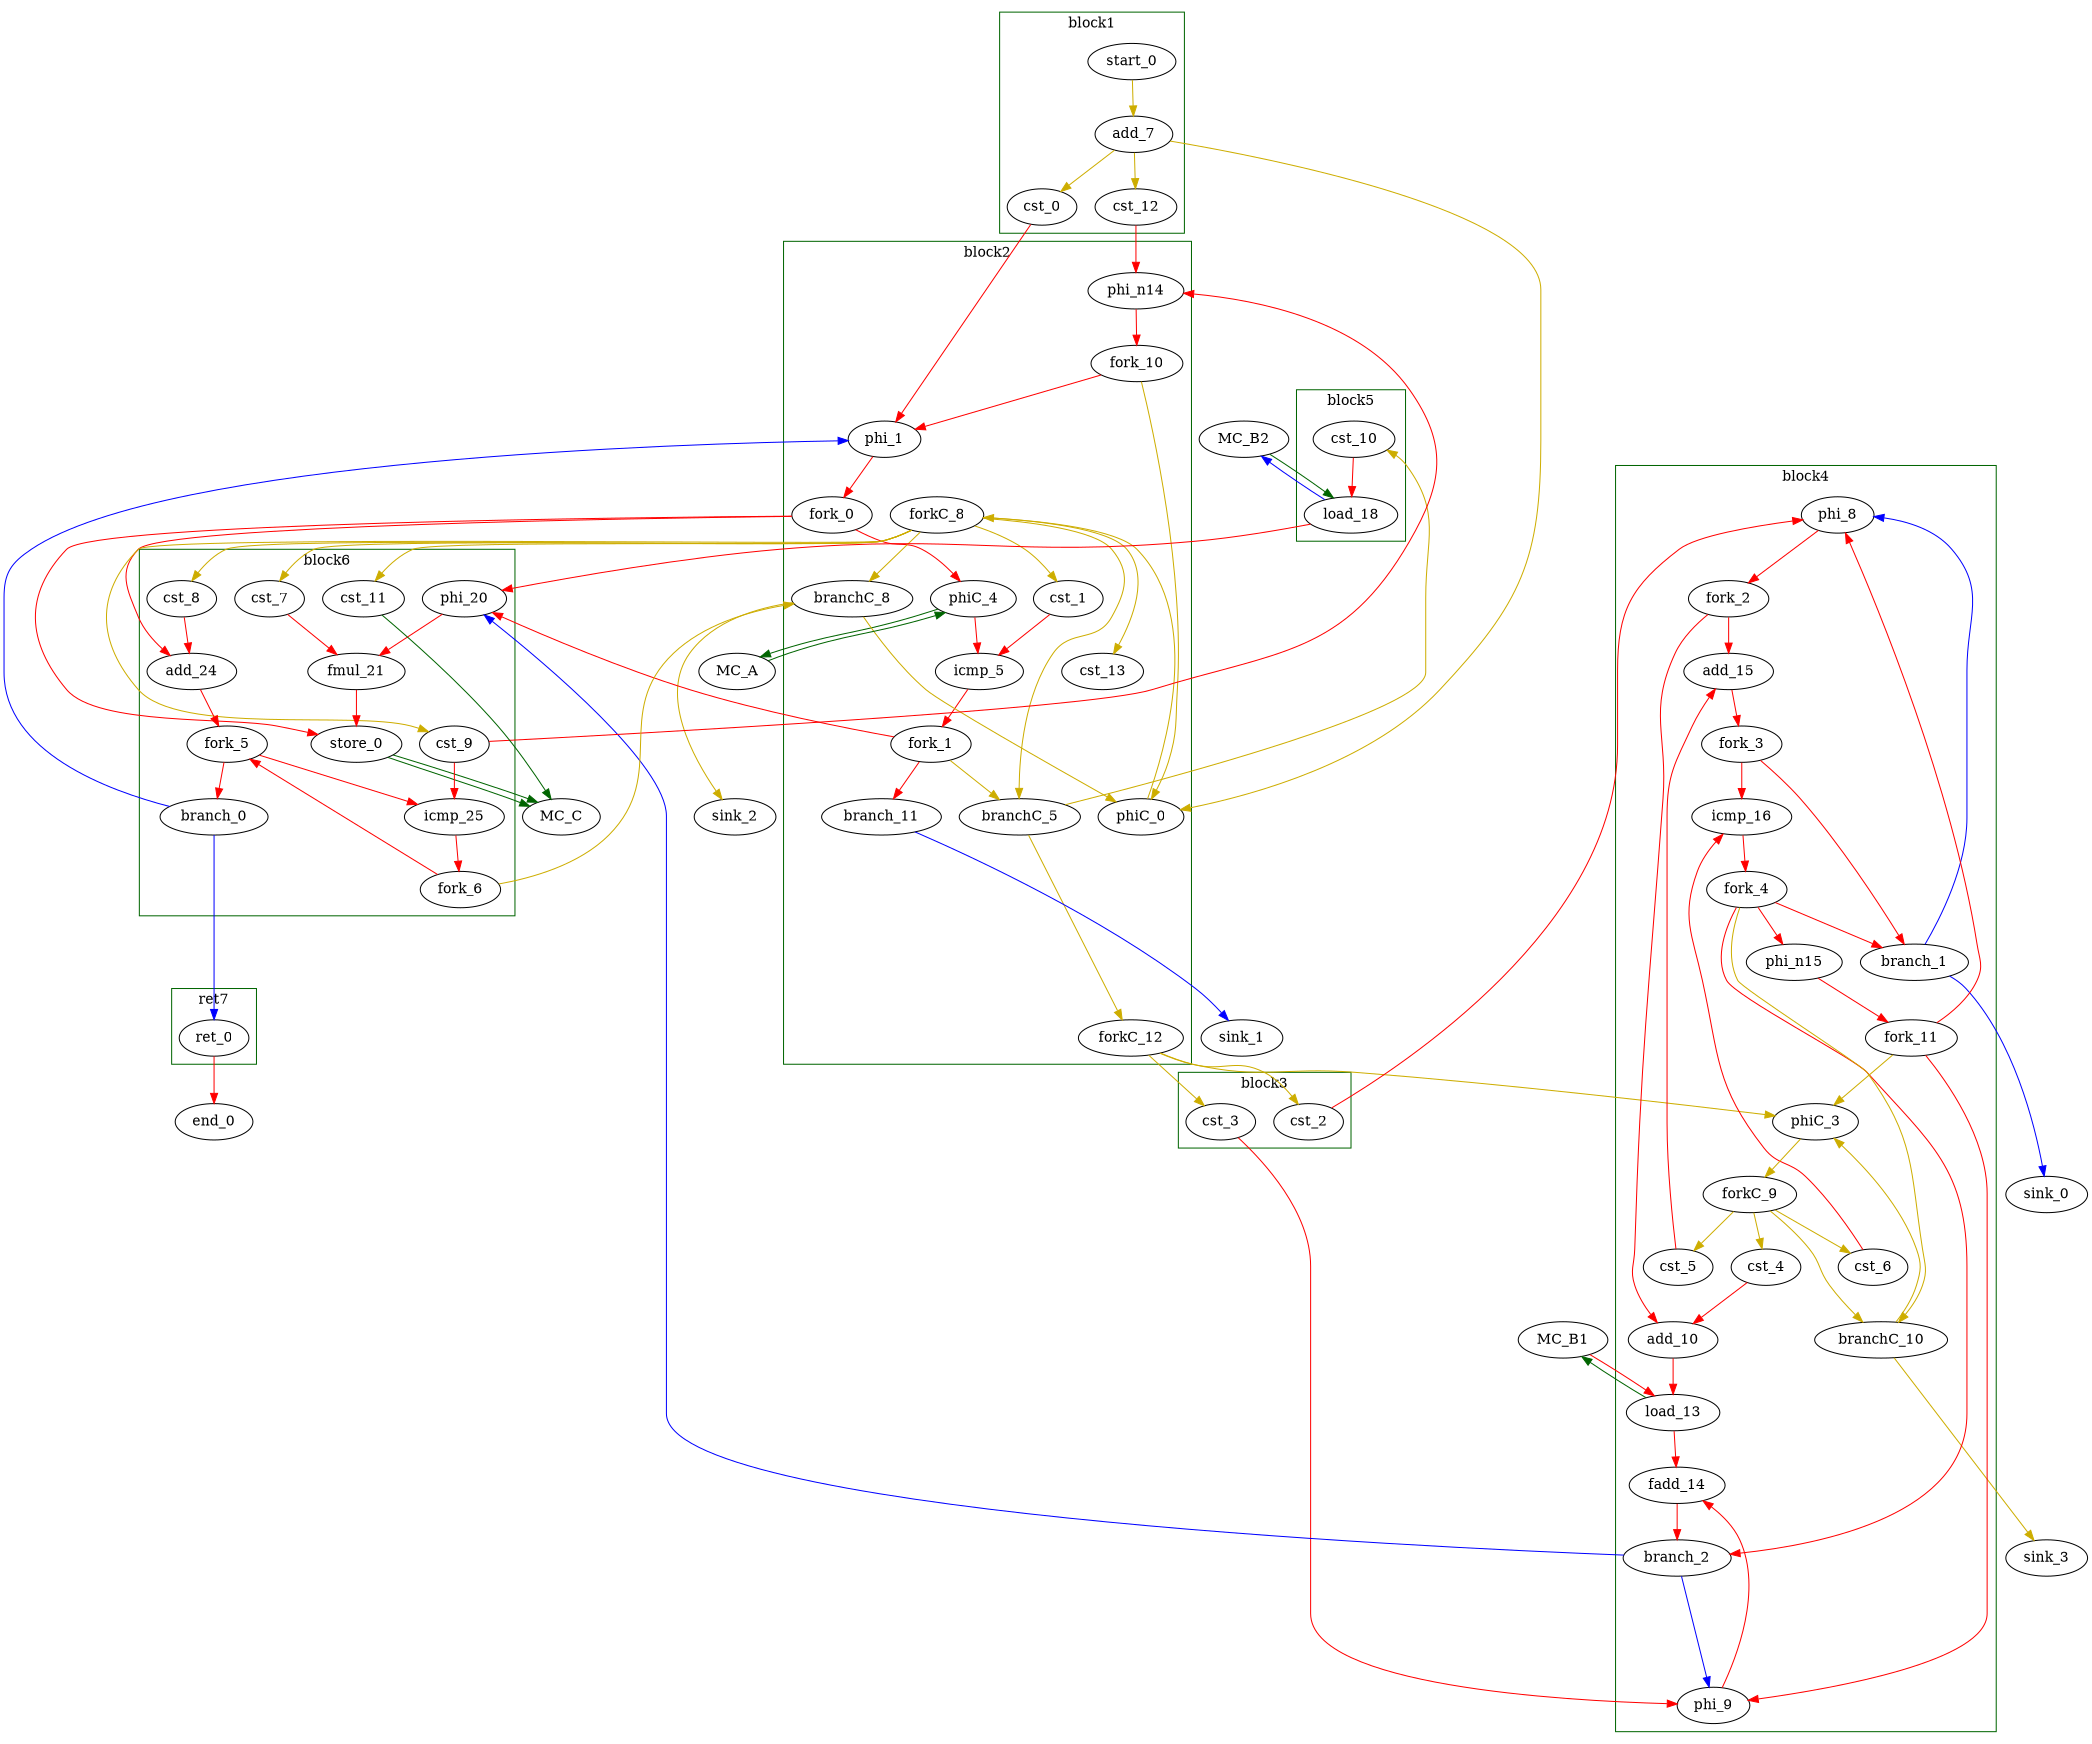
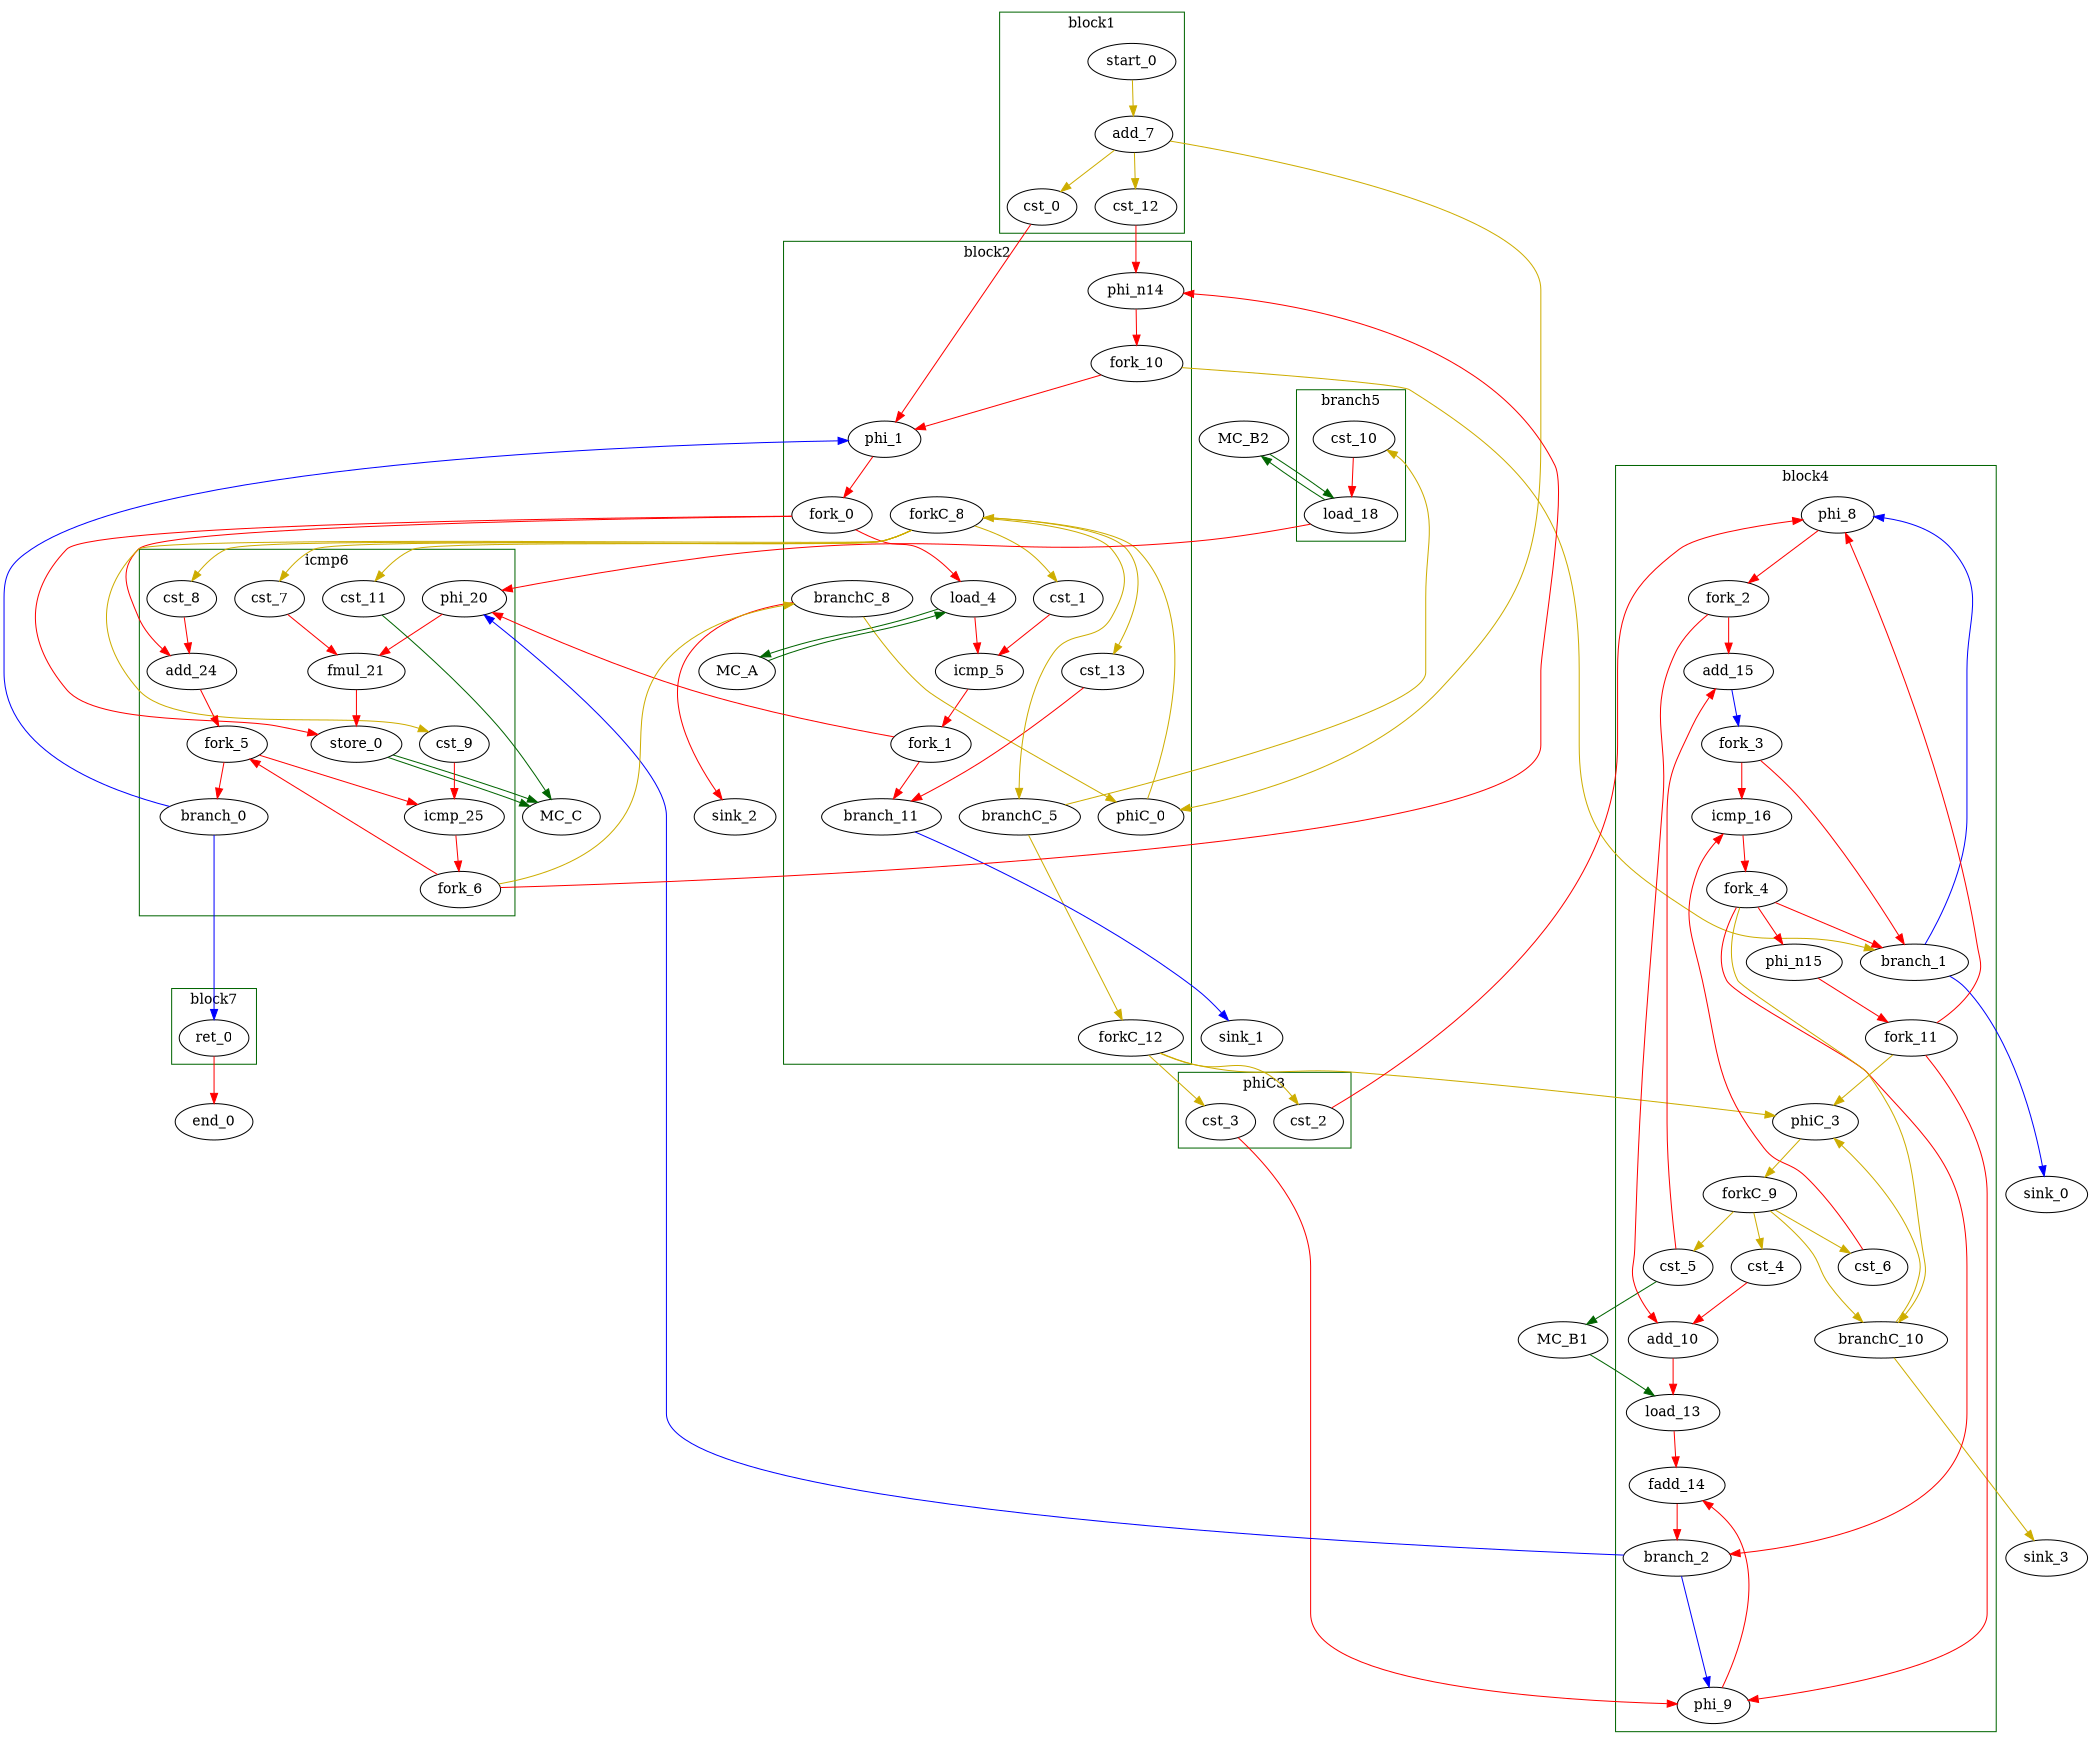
cluster "block5": label "block5" -> "branch5"
edge "load_18" -> "MC_B2": color blue -> darkgreen
edge "forkC_8" -> "branchC_8": removed
cluster "block6": label "block6" -> "icmp6"
edge "fork_10" -> "phiC_0": now "fork_10" -> "branch_1"
node "phiC_4": label "phiC_4" -> "load_4"
edge "branchC_8" -> "sink_2": color gold3 -> red
edge "cst_9" -> "phi_n14": now "fork_6" -> "phi_n14"
edge "add_15" -> "fork_3": color red -> blue
edge "cst_13" -> "branch_11": added
edge "fork_1" -> "branchC_5": removed
cluster "ret7": label "ret7" -> "block7"
cluster "block3": label "block3" -> "phiC3"
edge "MC_B1" -> "load_13": color red -> darkgreen
edge "load_13" -> "MC_B1": now "cst_5" -> "MC_B1"
